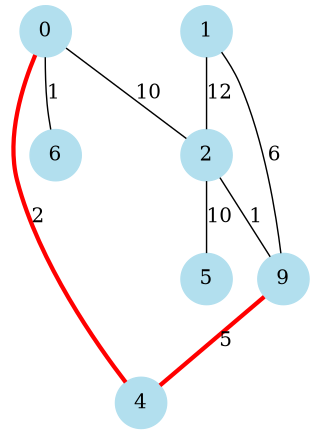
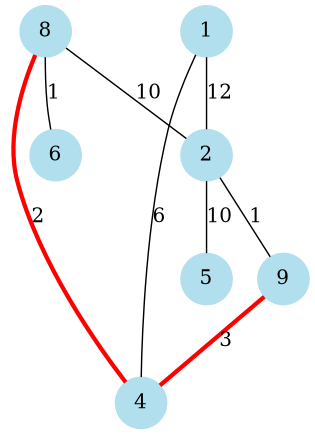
node "0": label "0" -> "8"
edge "1" -- "9": now "1" -- "4"
edge "9" -- "4": label "5" -> "3"
